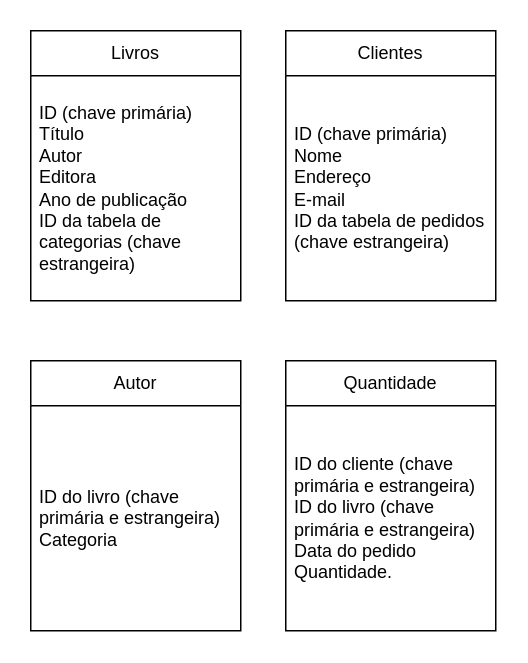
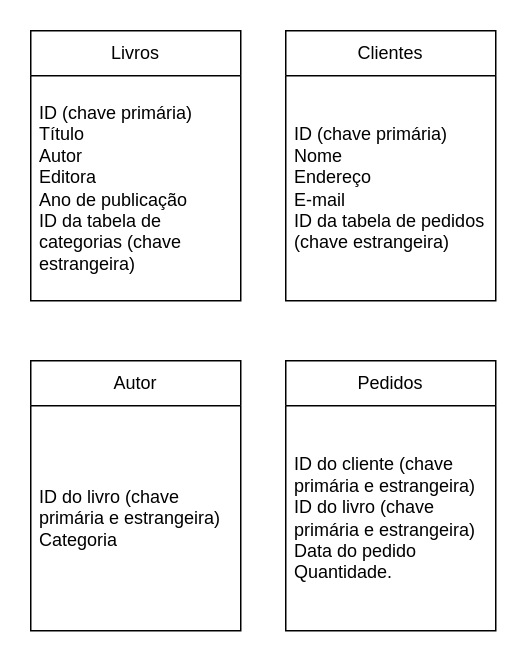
node "Quantidade": label "Quantidade" -> "Pedidos"
